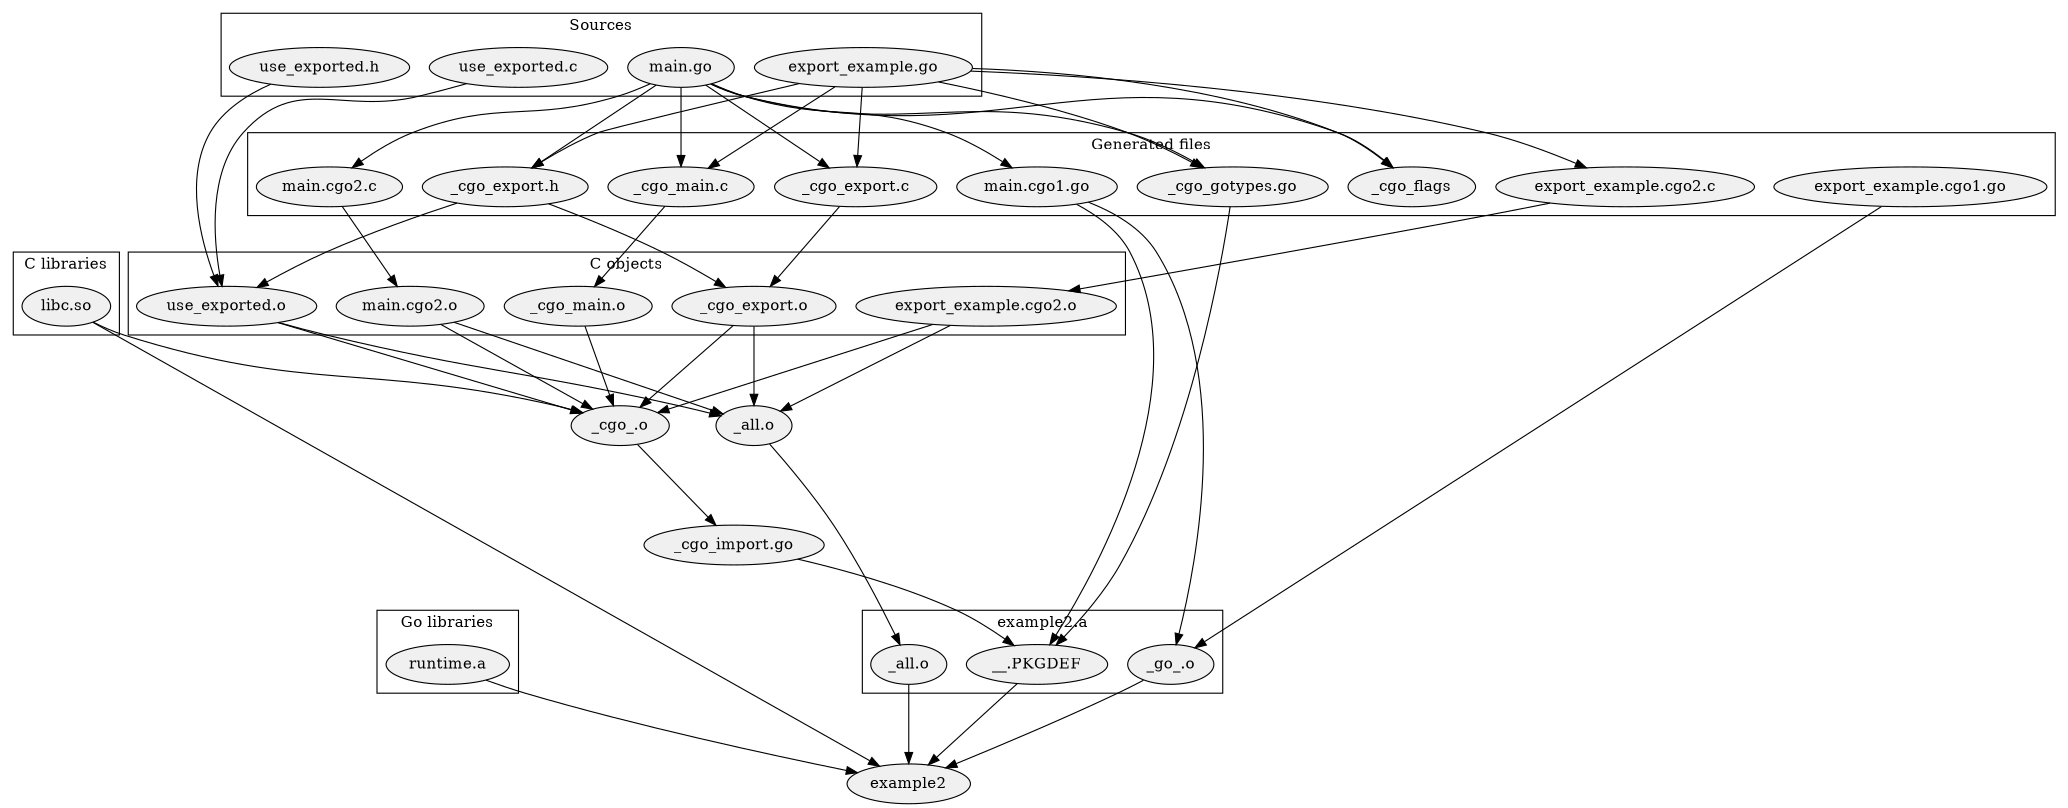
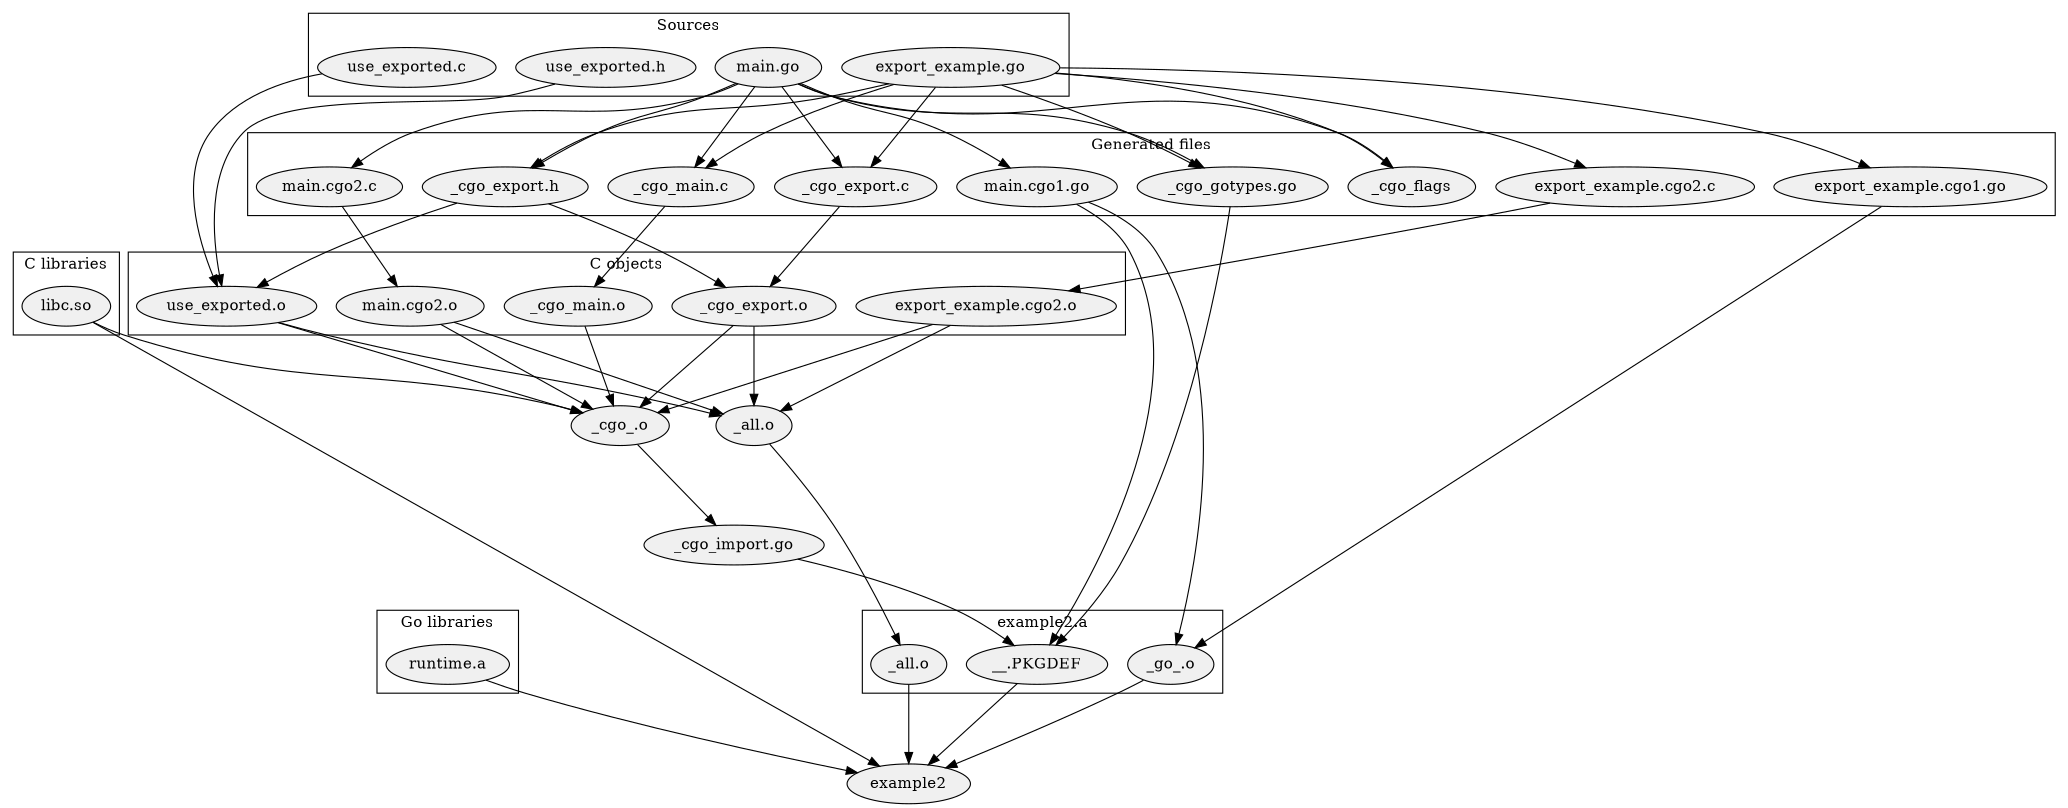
edge "export_example.go" -> "export_example.cgo1.go": added
